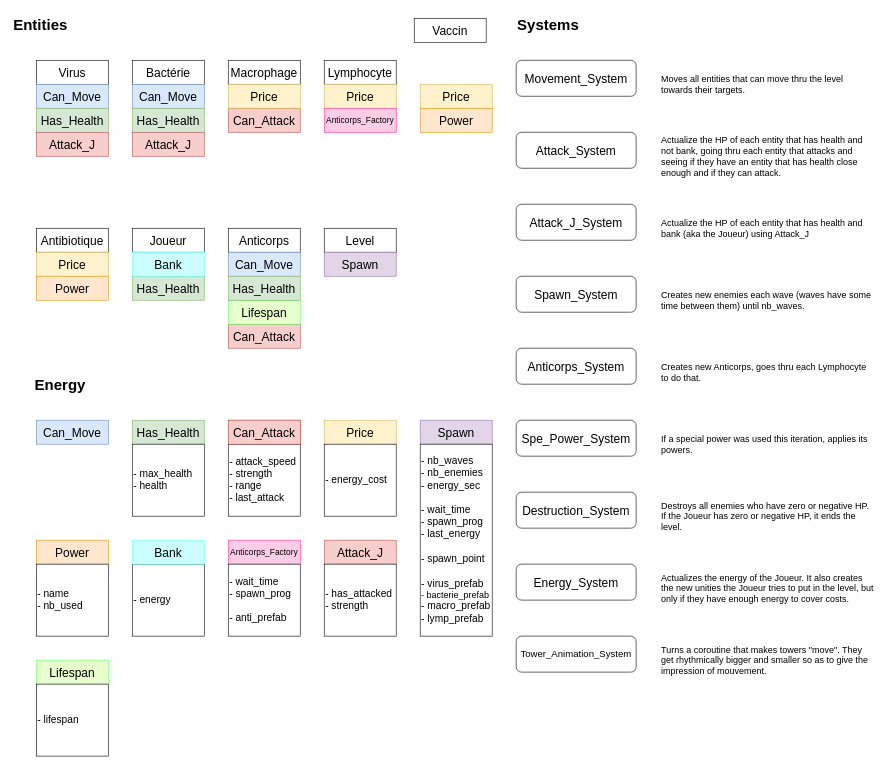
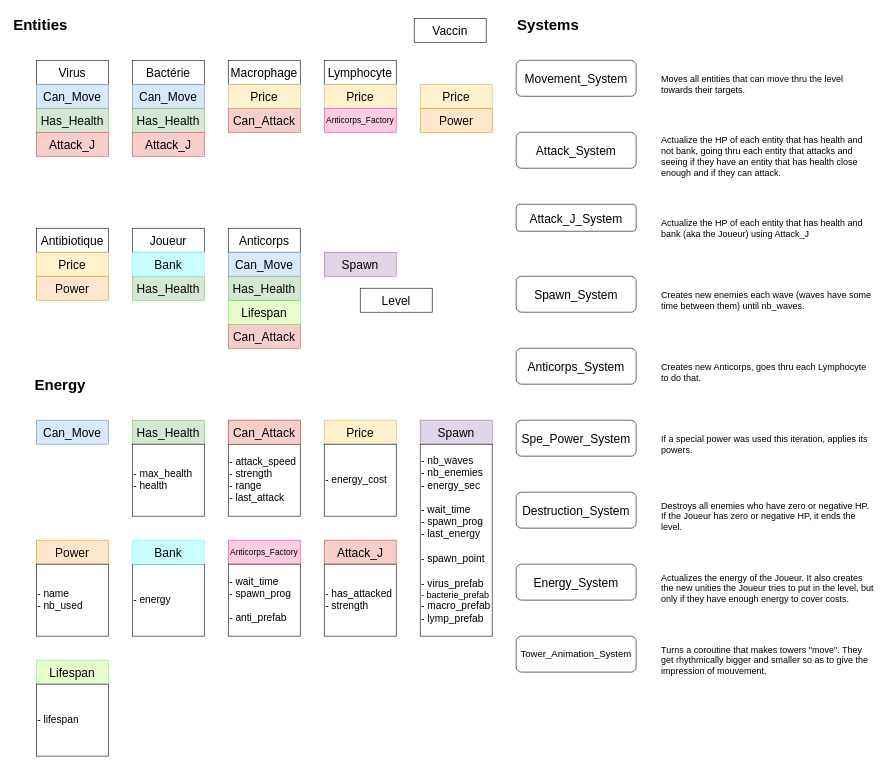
node "Attack_J_System": size 120x36 -> 120x27
node "Level": moved (360, 240) -> (396, 300)
